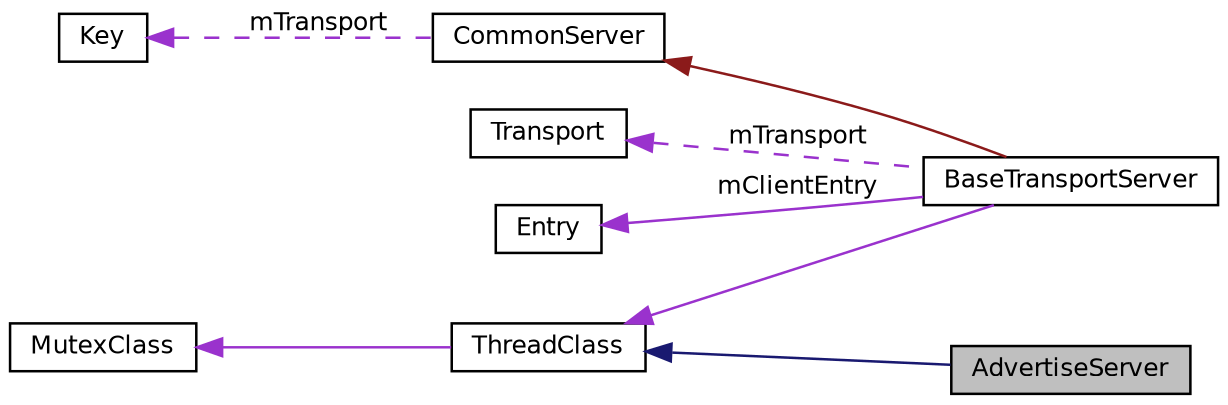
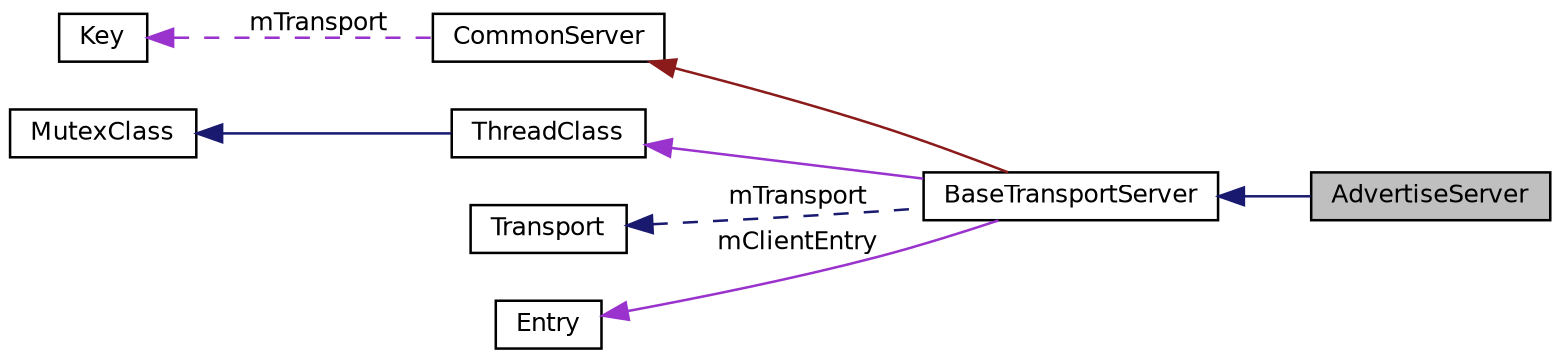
edge "BaseTransportServer" -> "Transport": color darkorchid3 -> midnightblue
edge "ThreadClass" -> "MutexClass": color darkorchid3 -> midnightblue
edge "AdvertiseServer" -> "ThreadClass": now "AdvertiseServer" -> "BaseTransportServer"
